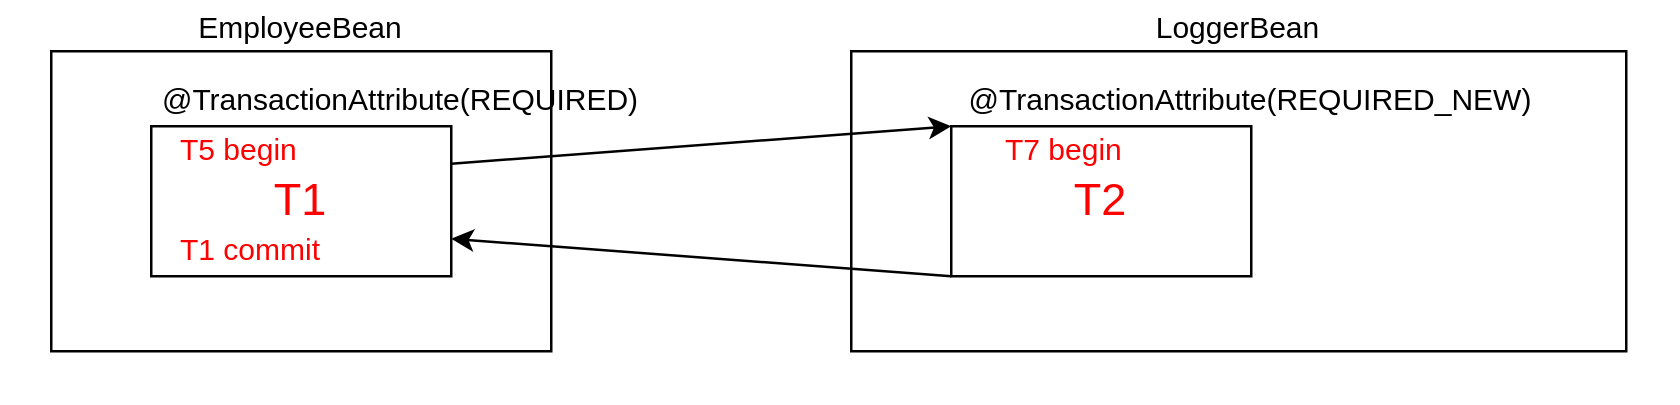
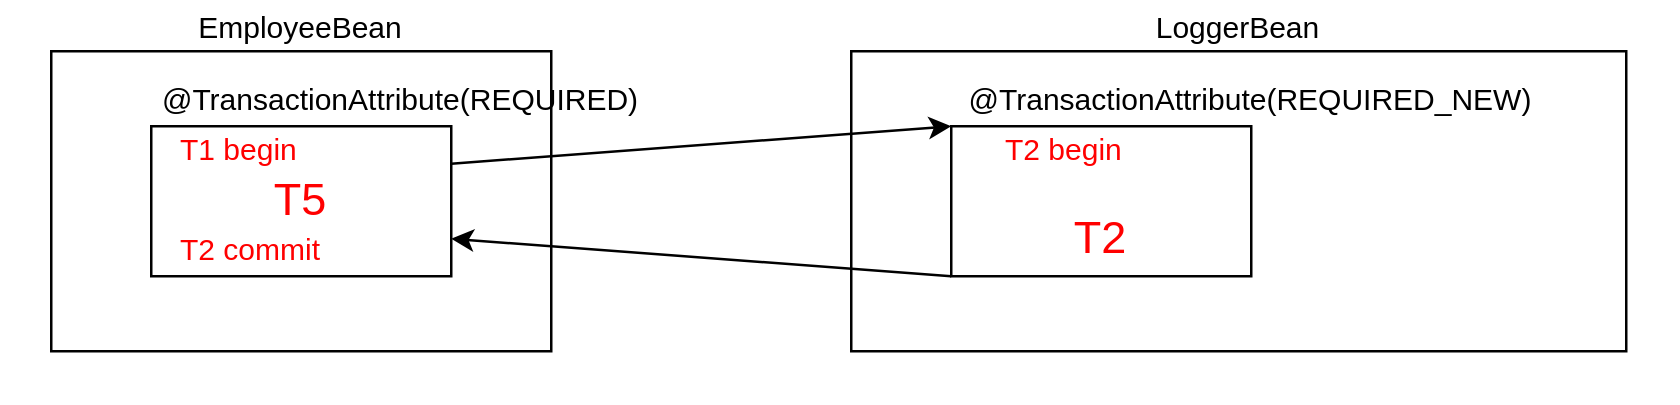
node "T5 begin": label "T5 begin" -> "T1 begin"
node "T7 begin": label "T7 begin" -> "T2 begin"
node "T1": label "T1" -> "T5"
node "T2": moved (1101, 201) -> (1101, 239)
node "T1 commit": label "T1 commit" -> "T2 commit"
